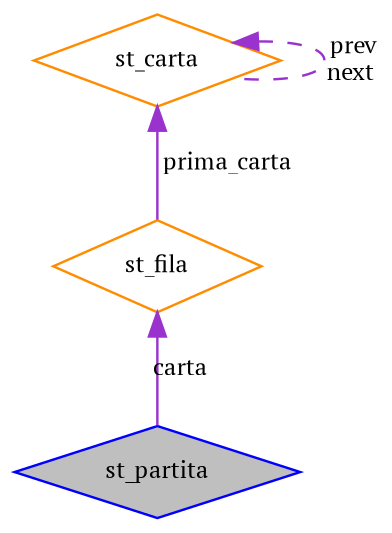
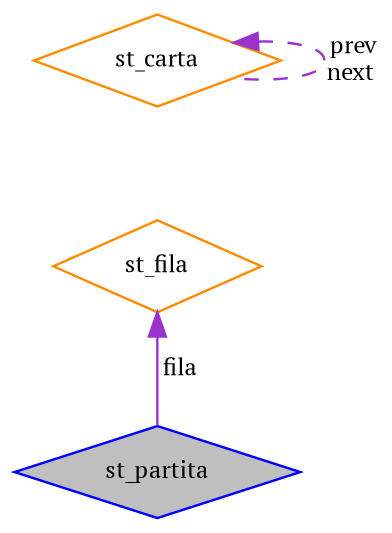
edge "st_fila" -> "st_carta": removed, label "prima_carta"
edge "st_partita" -> "st_fila": label " carta" -> " fila"
